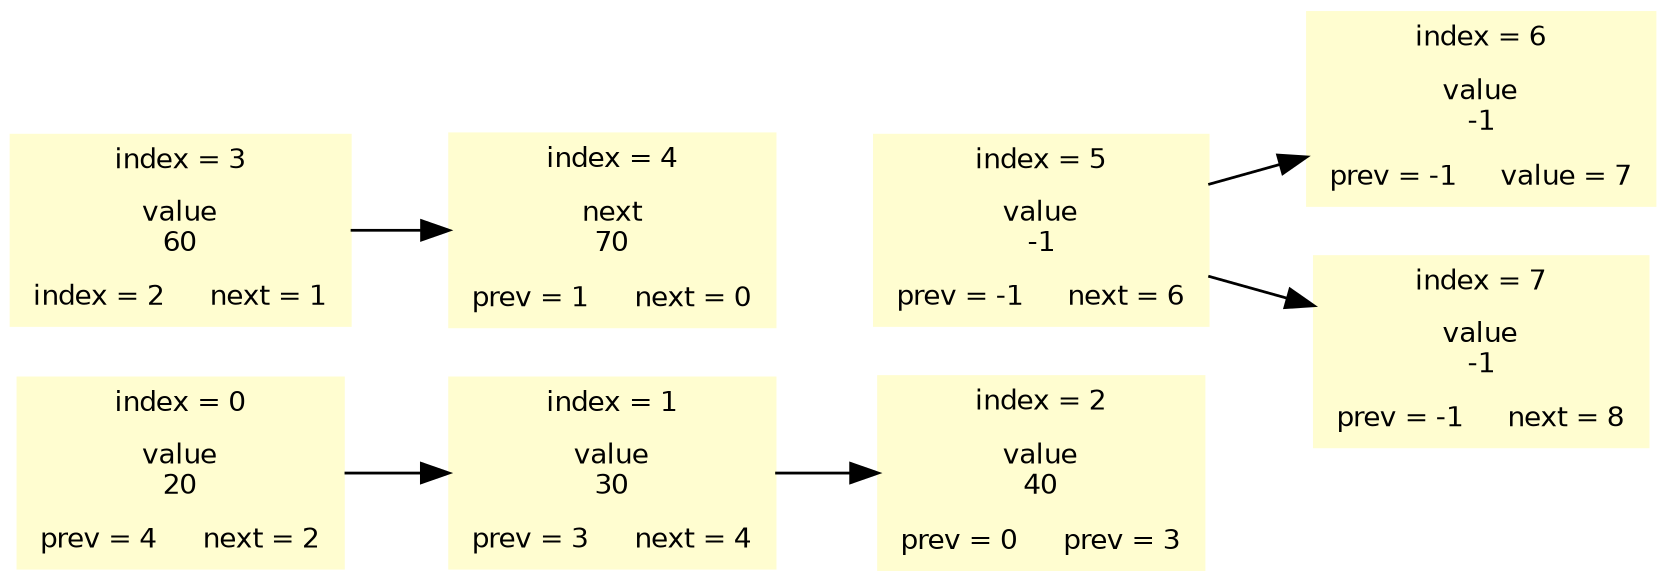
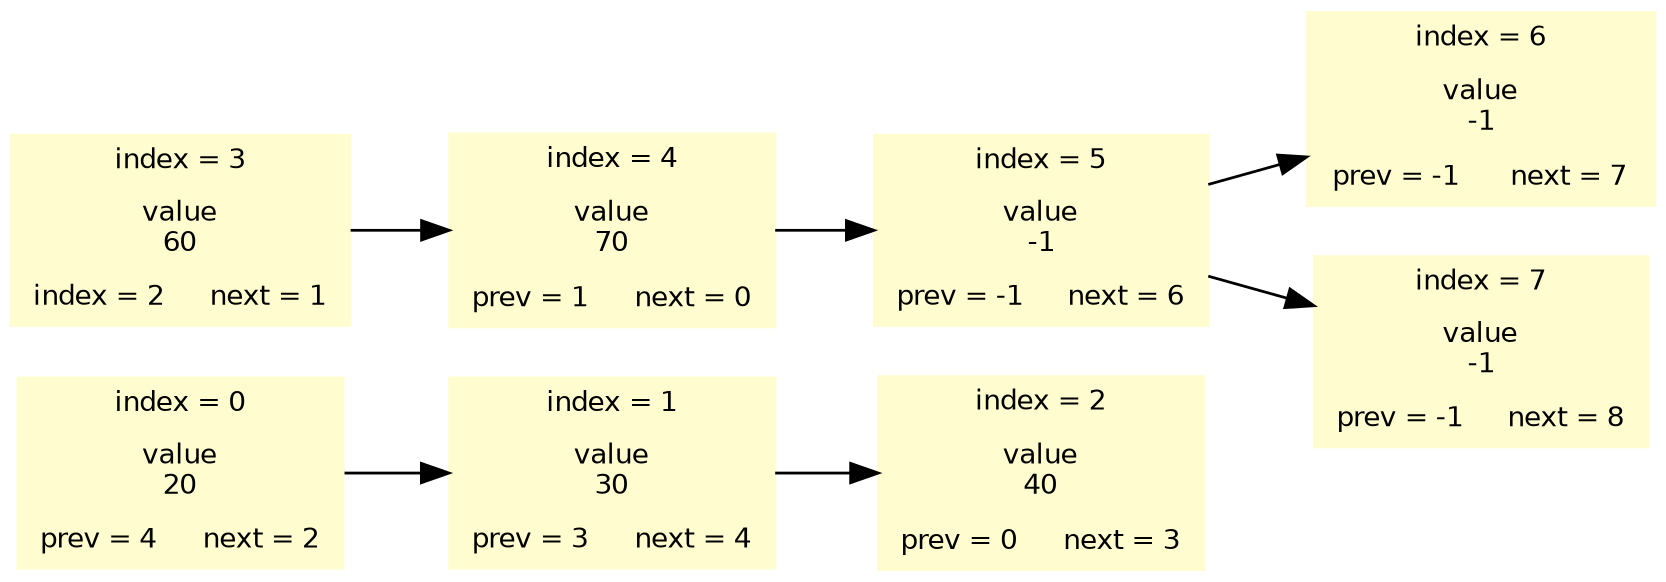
node "index = 6": text "value = 7" -> "next = 7"
node "index = 4": text "next" -> "value"
edge "index = 4" -> "index = 5": added
node "index = 2": text "prev = 3" -> "next = 3"
